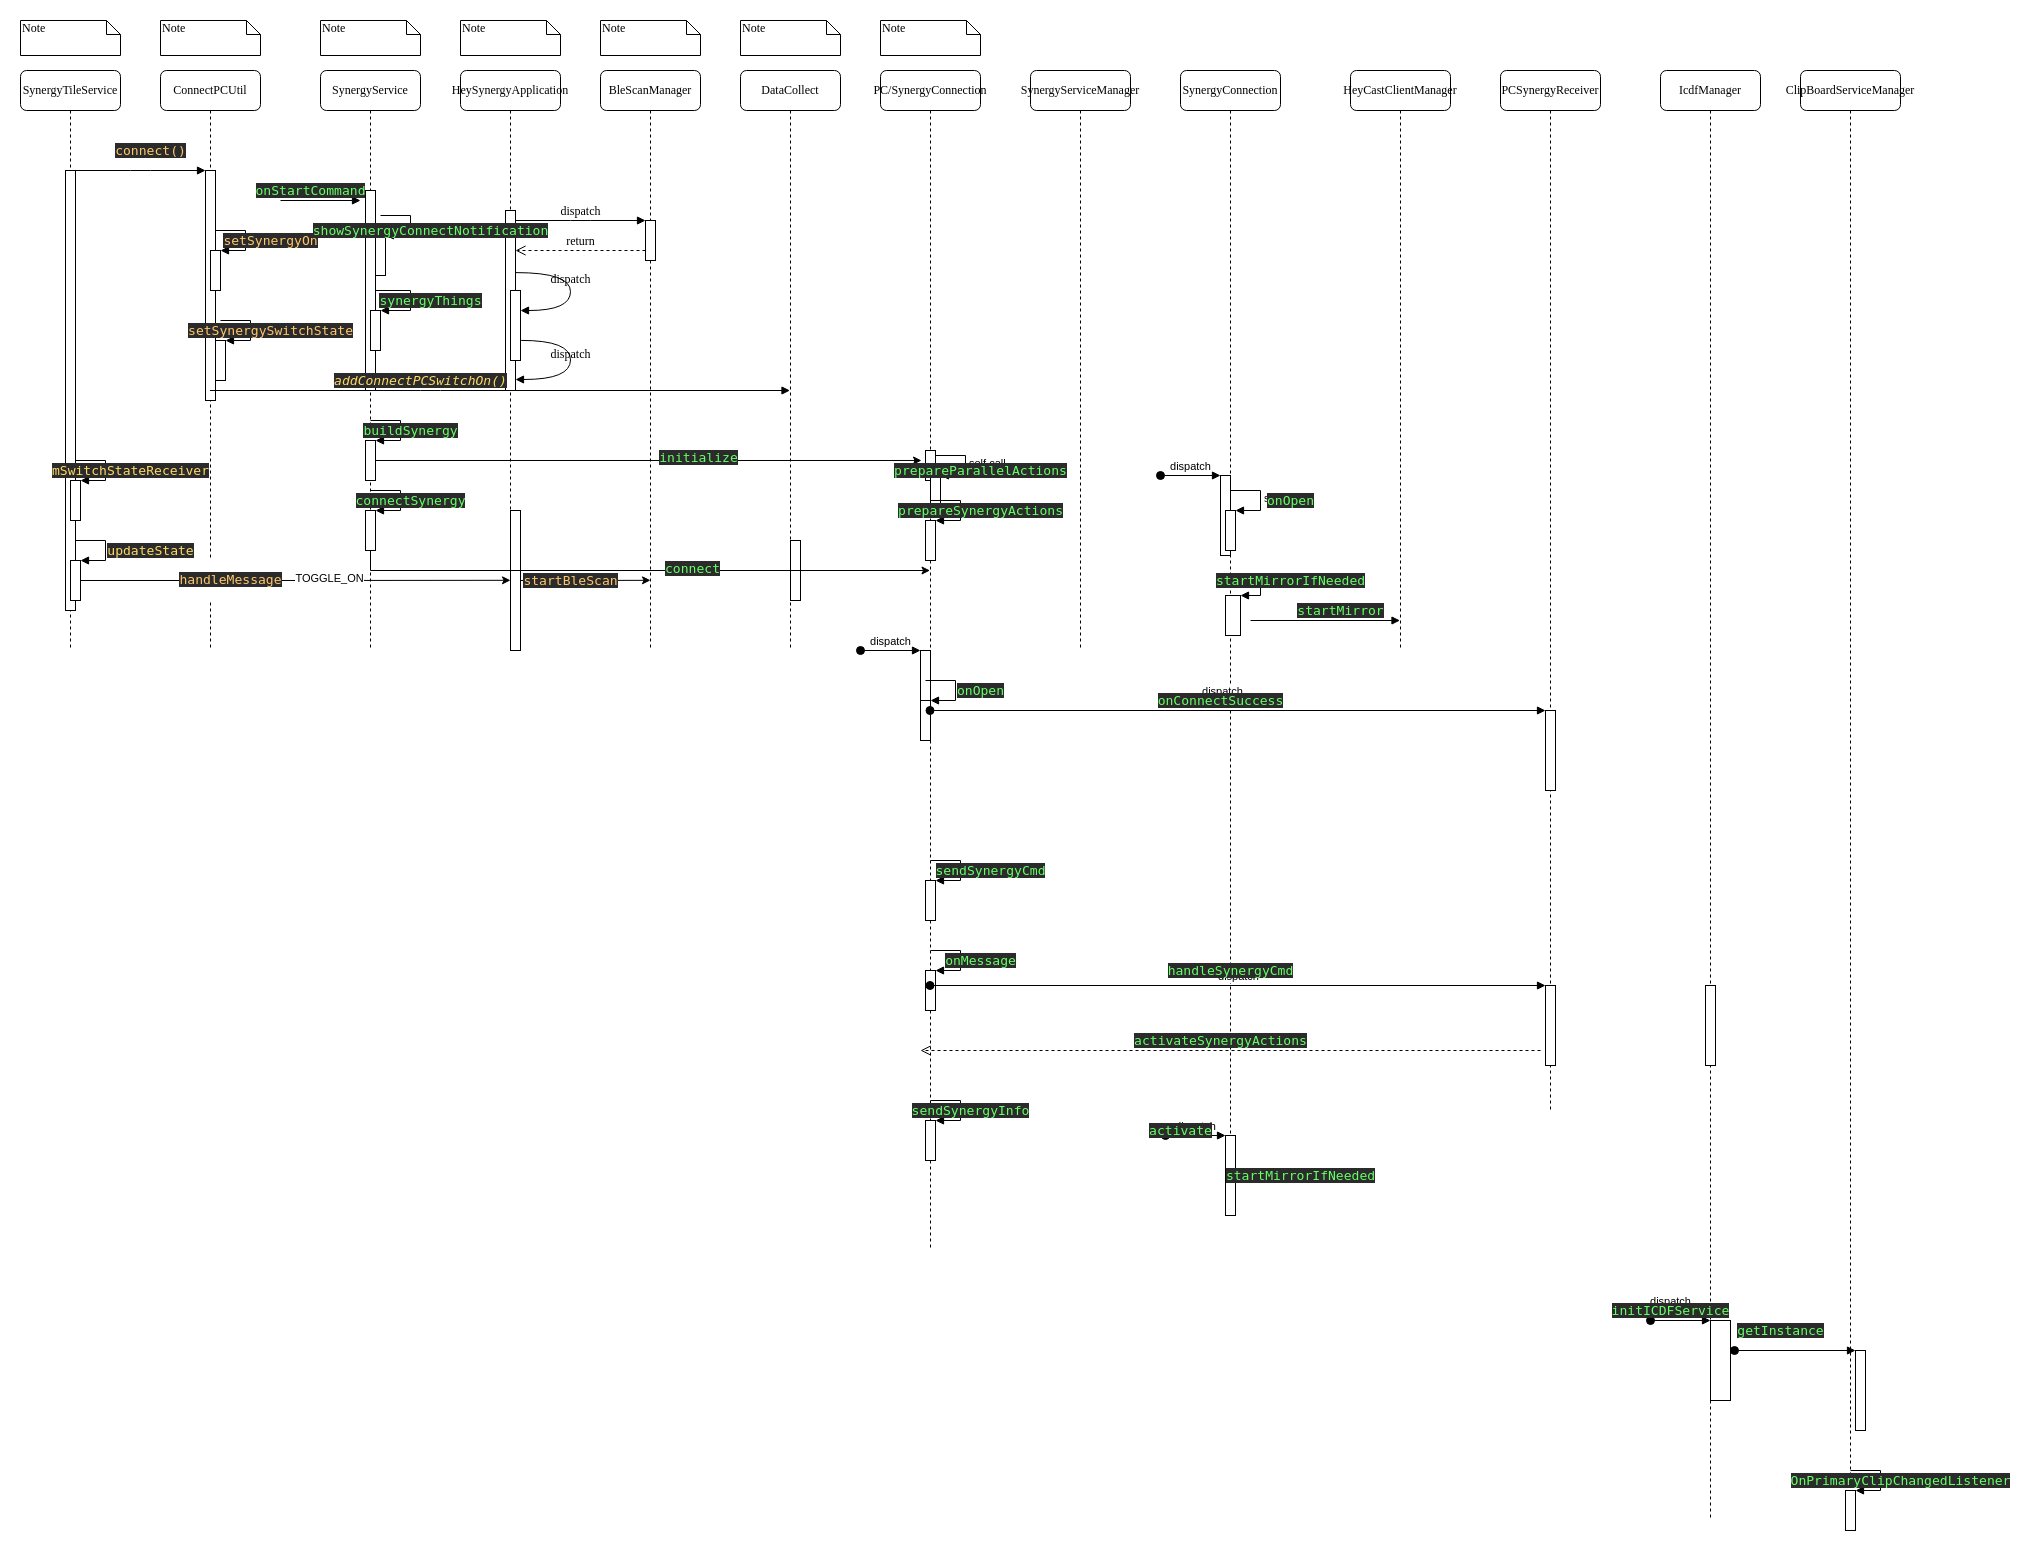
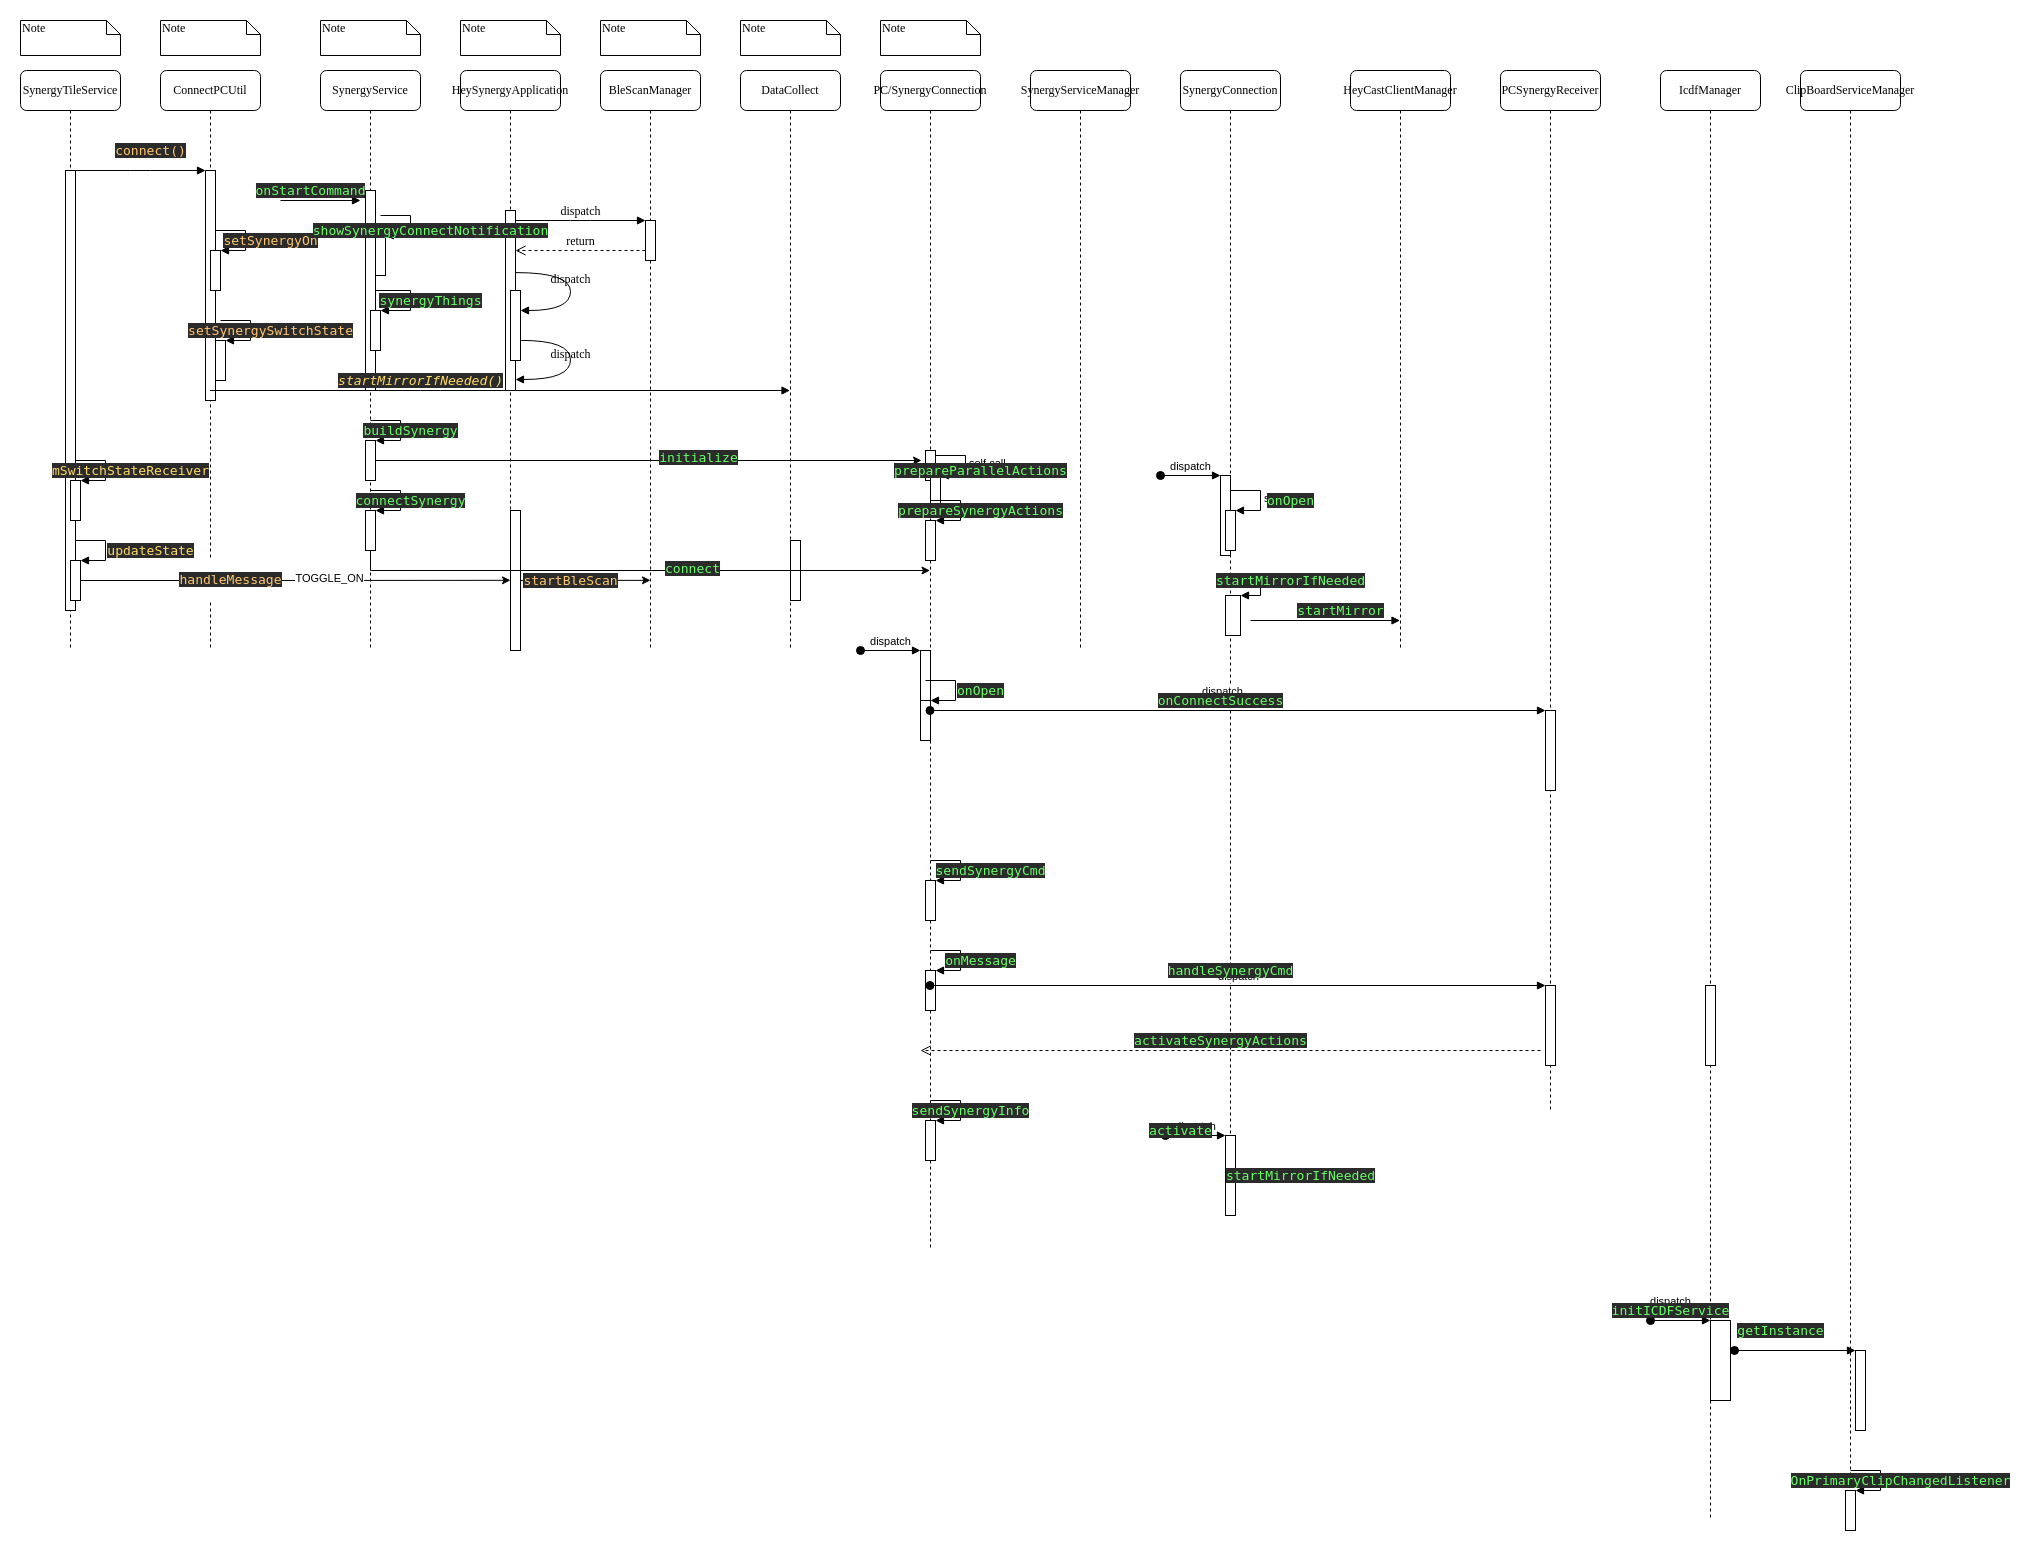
node "addConnectPCSwitchOn()": label "addConnectPCSwitchOn()" -> "startMirrorIfNeeded()"
